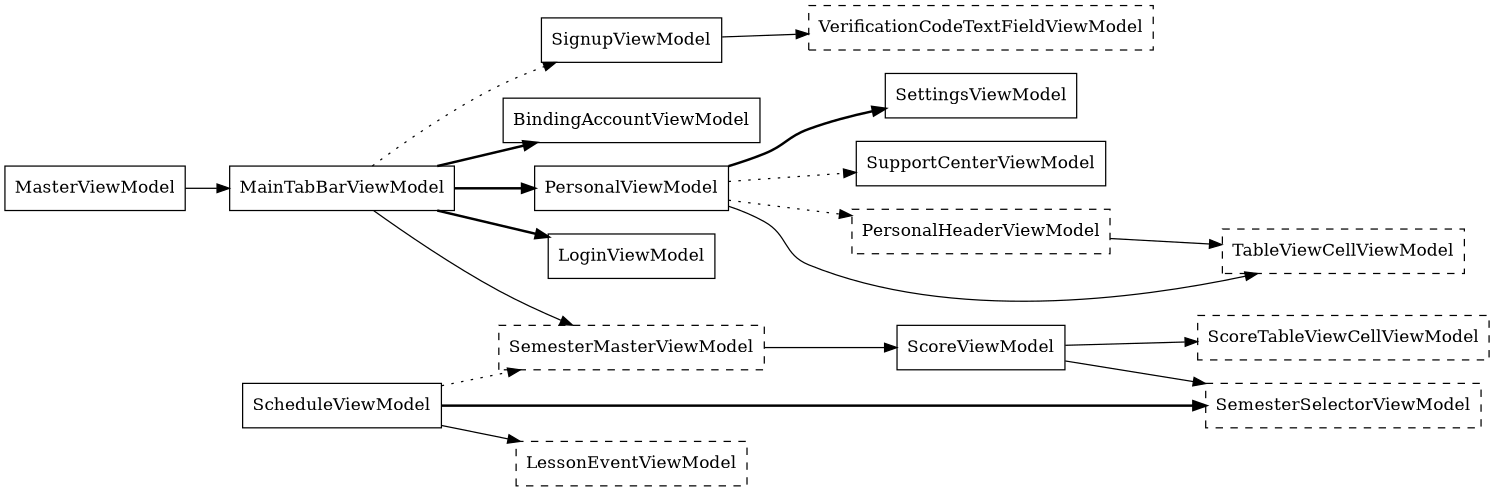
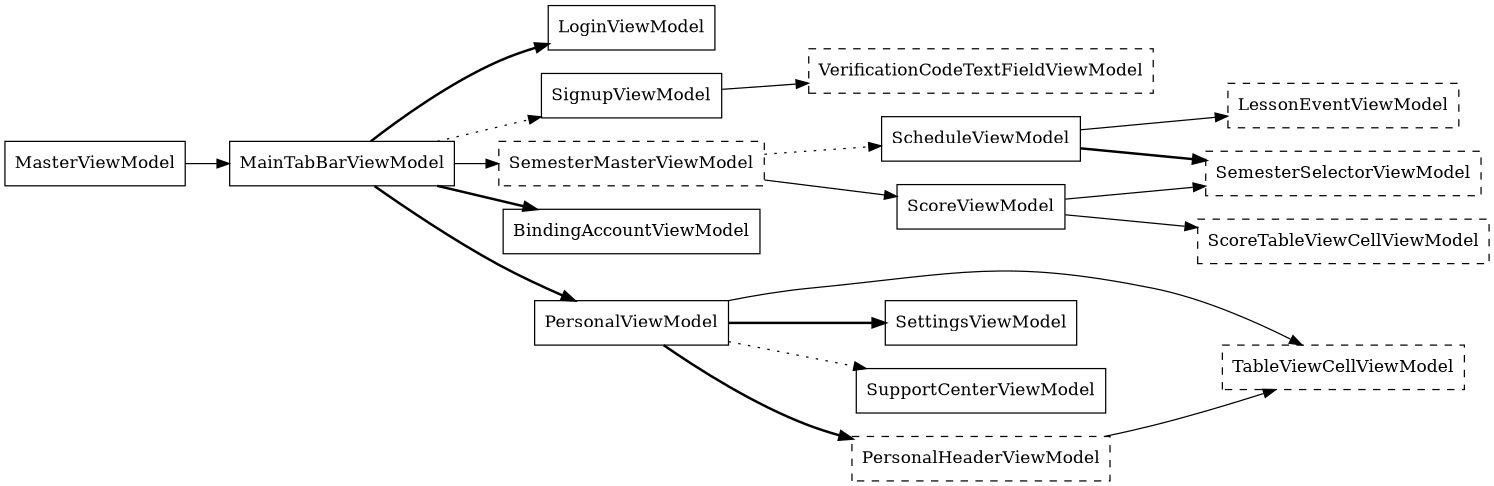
edge "PersonalViewModel" -> "PersonalHeaderViewModel": style dotted -> bold
edge "ScheduleViewModel" -> "SemesterMasterViewModel": reversed
